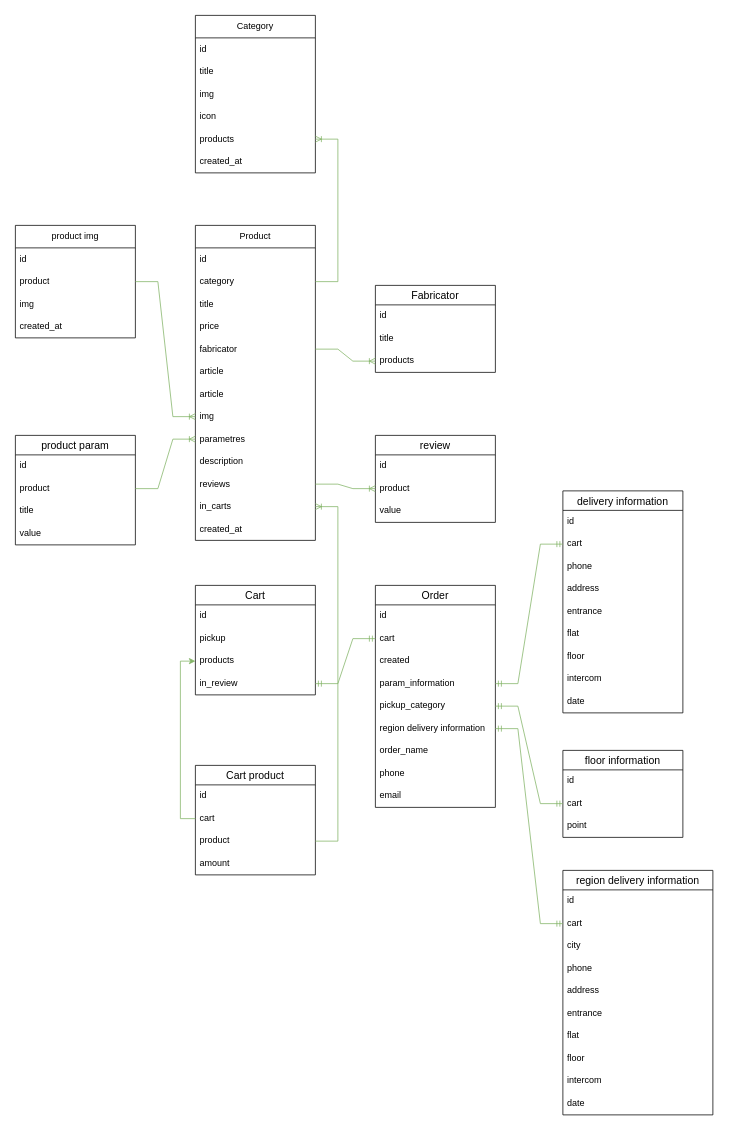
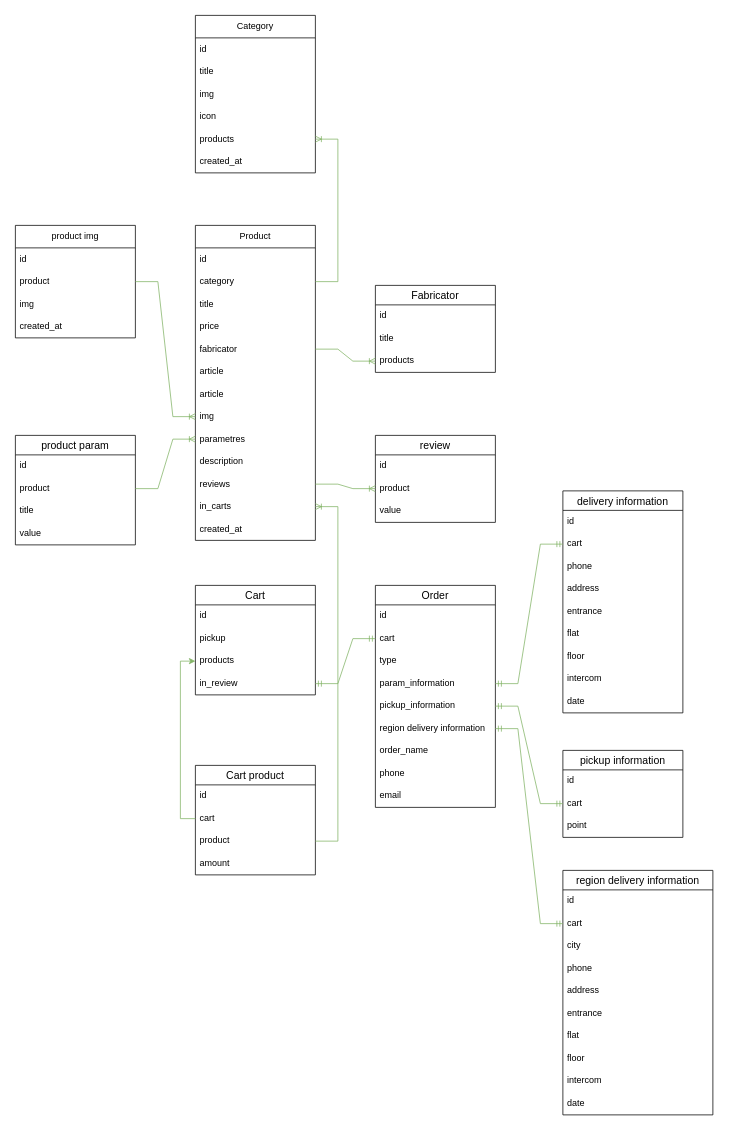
node "created": label "created" -> "type"
node "pickup_category": label "pickup_category" -> "pickup_information"
node "floor information": label "floor information" -> "pickup information"
